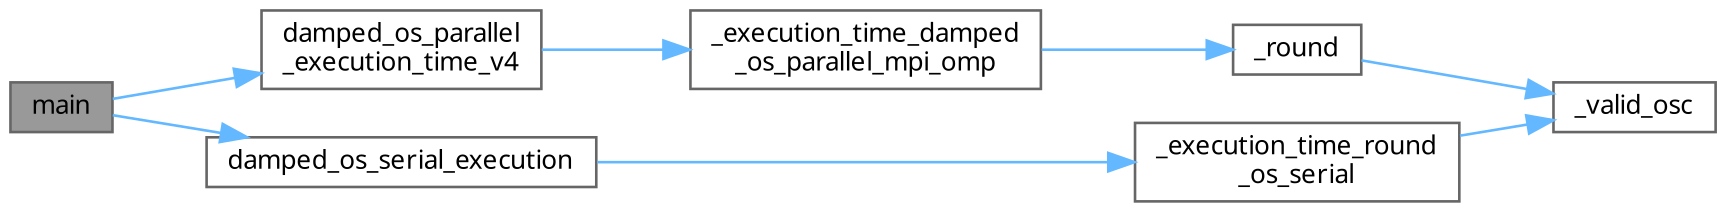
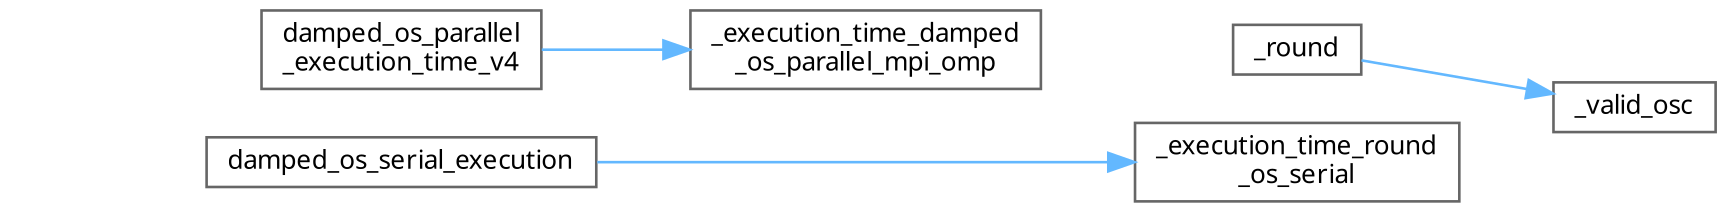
edge "_execution_time_damped _os_parallel_mpi_omp" -> "_round": removed
node "main": removed
edge "_execution_time_round _os_serial" -> "_valid_osc": removed
